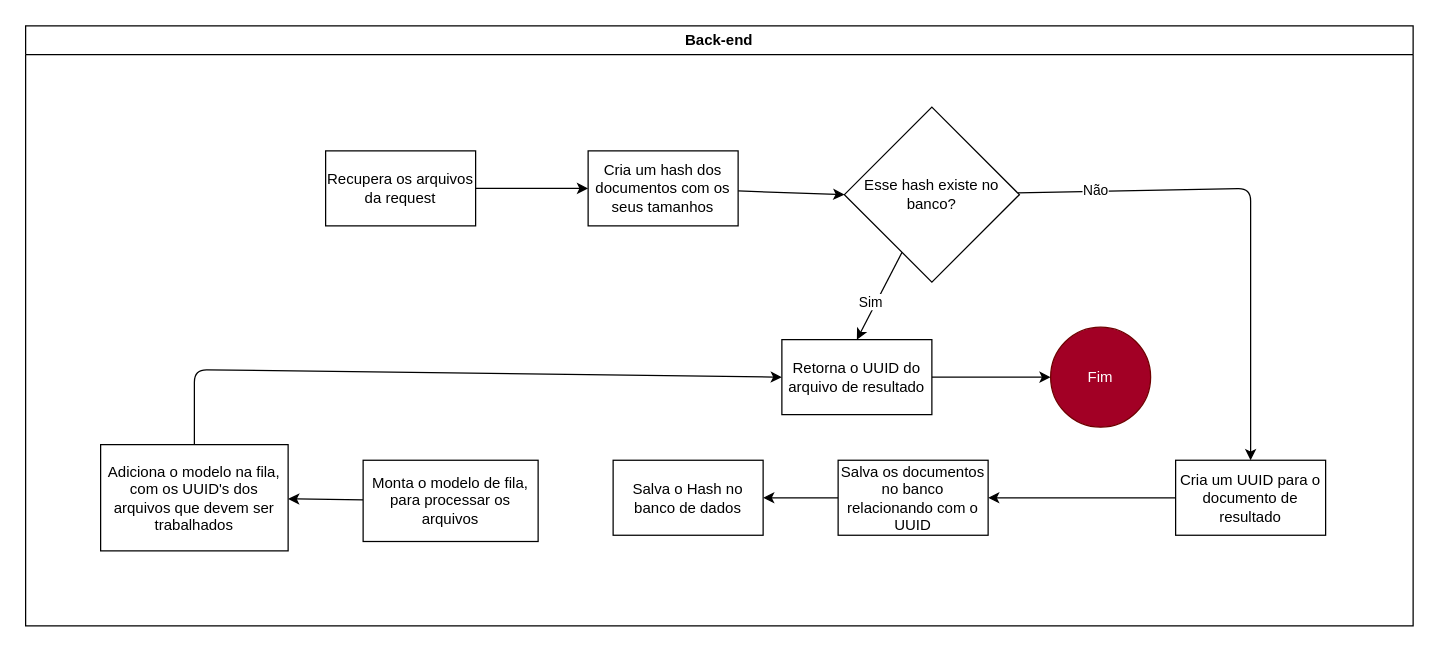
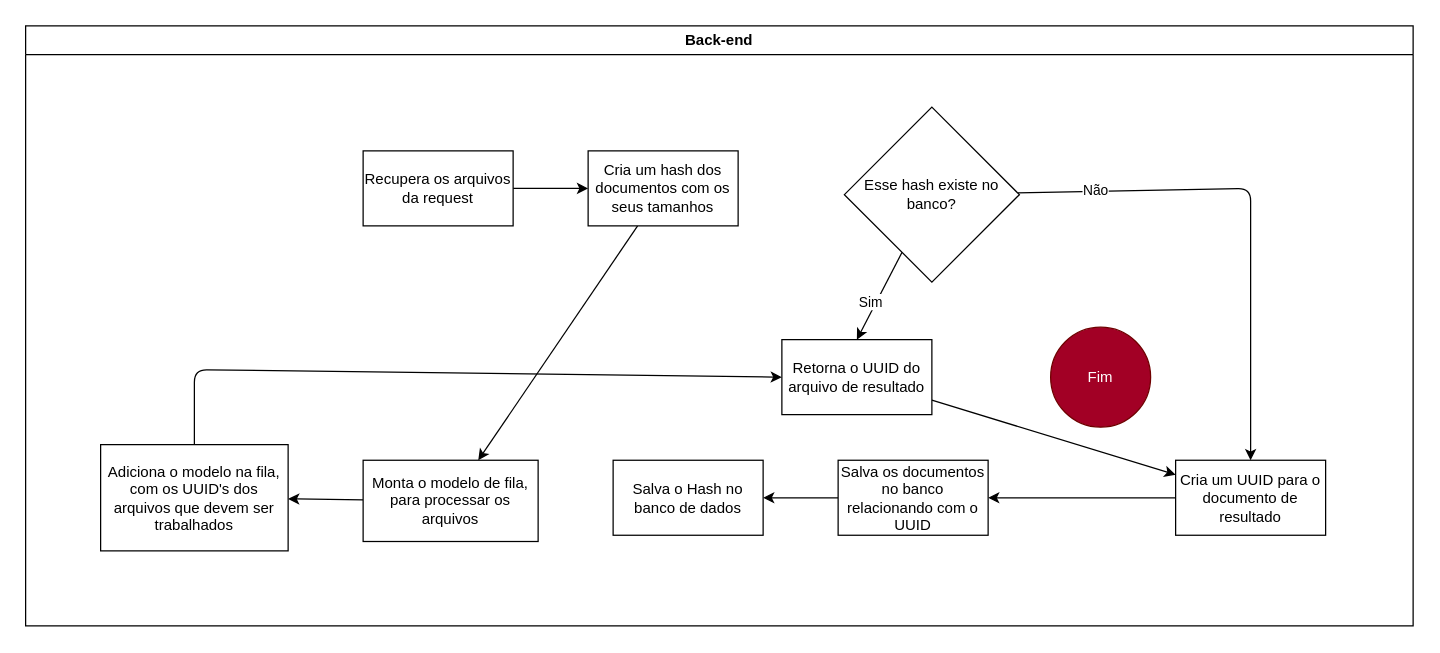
node "Recupera os arquivos da request": moved (401, 188) -> (438, 188)
edge "Cria um hash dos documentos com os seus tamanhos" -> "Esse hash existe no banco?": now "Cria um hash dos documentos com os seus tamanhos" -> "Monta o modelo de fila, para processar os arquivos"
edge "Retorna o UUID do arquivo de resultado" -> "Fim": now "Retorna o UUID do arquivo de resultado" -> "Cria um UUID para o documento de resultado"
